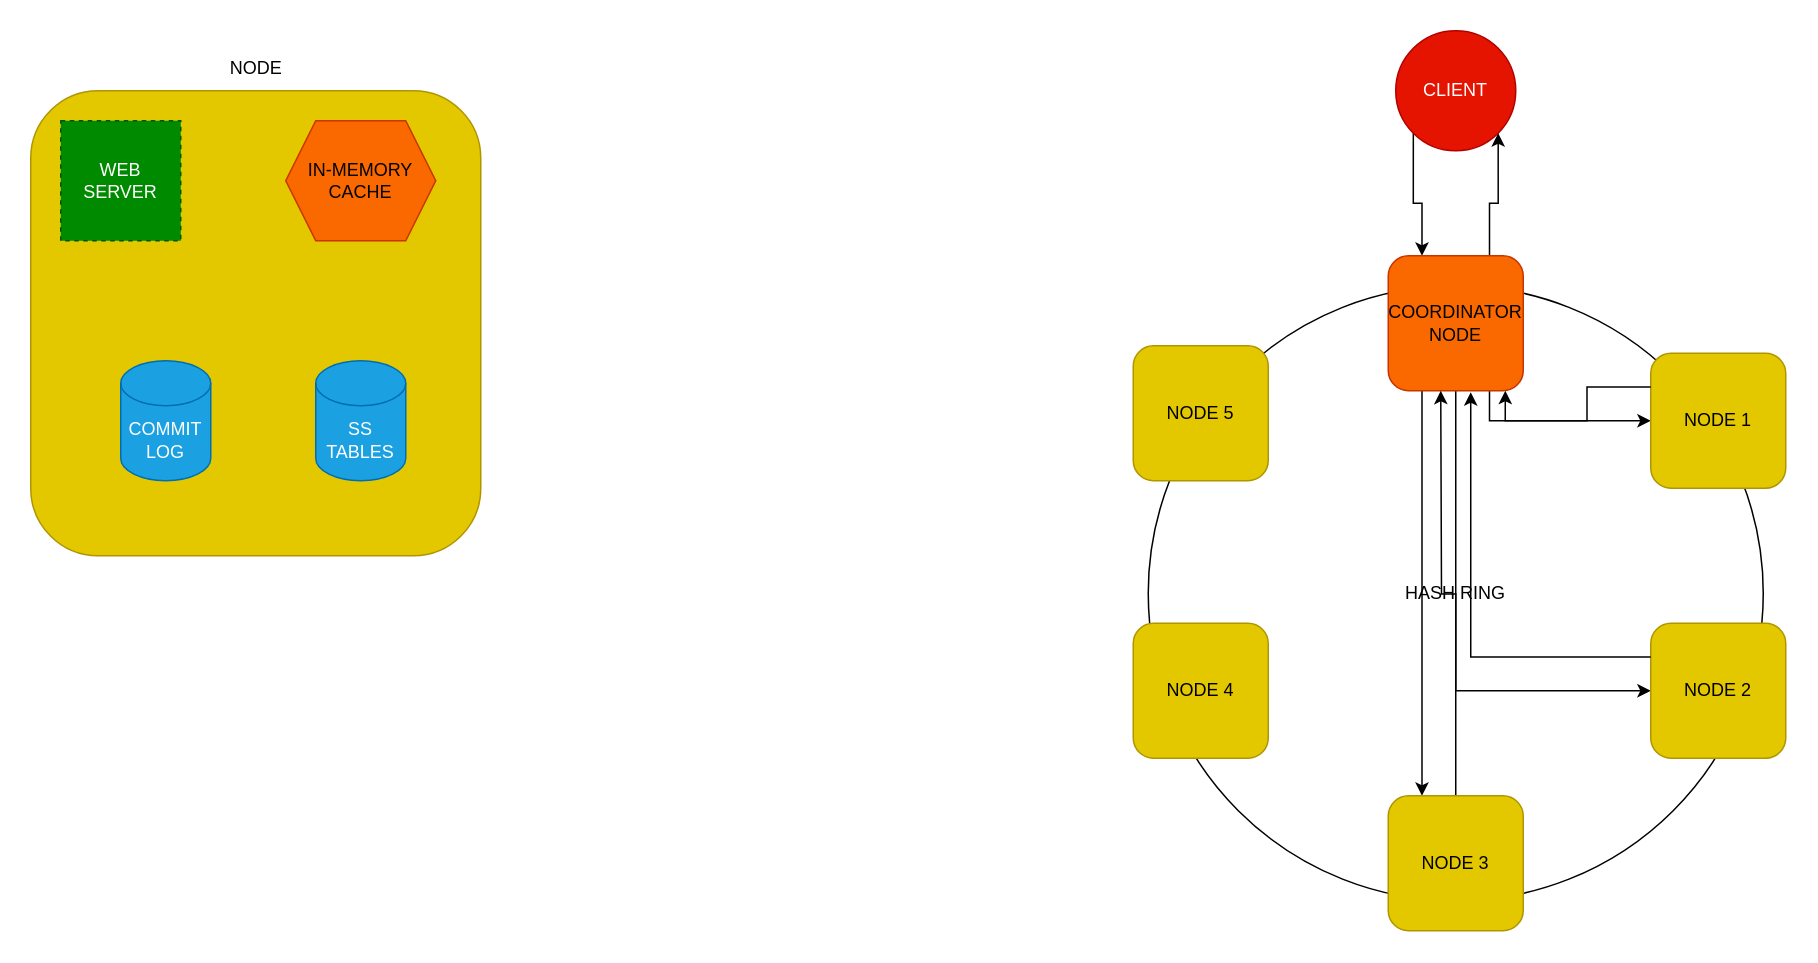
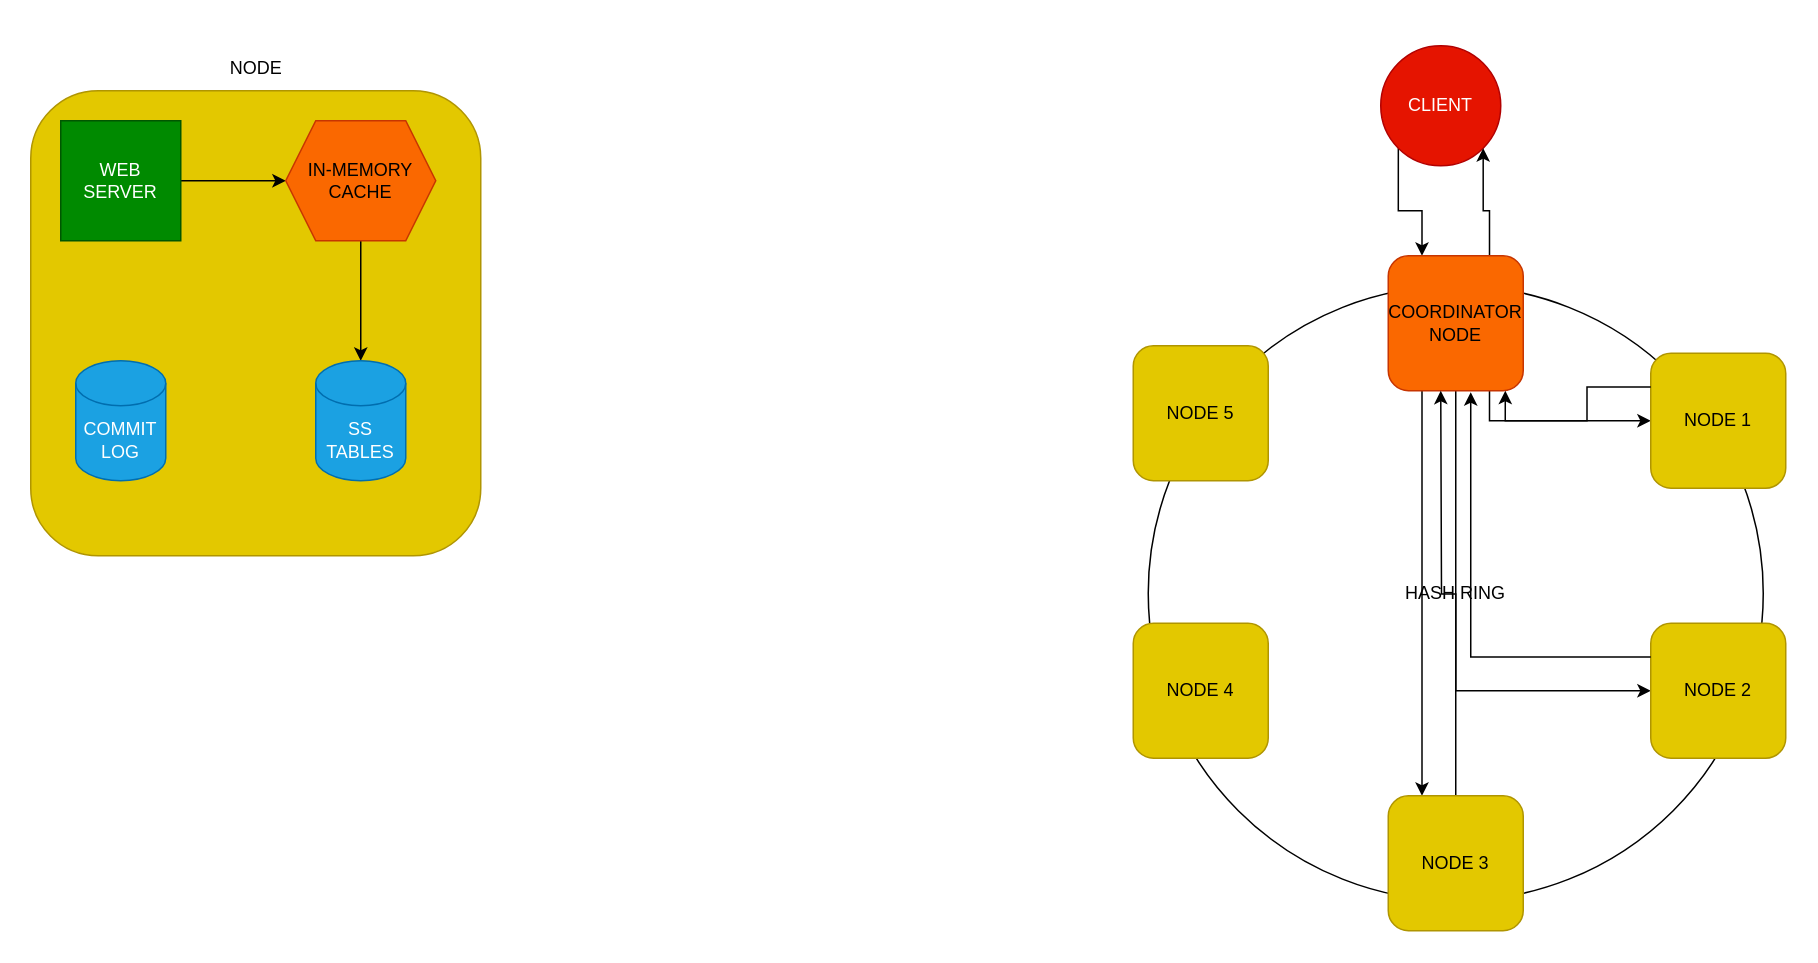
node "CLIENT": moved (1456, 91) -> (1441, 106)
node "WEB SERVER": style dashed -> solid
edge "WEB SERVER" -> "IN-MEMORY CACHE": added
edge "IN-MEMORY CACHE" -> "SS TABLES": added
node "COMMIT LOG": moved (166, 421) -> (121, 421)
